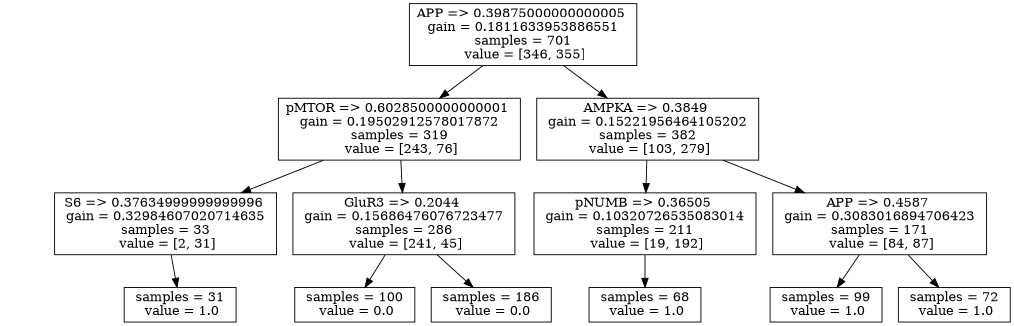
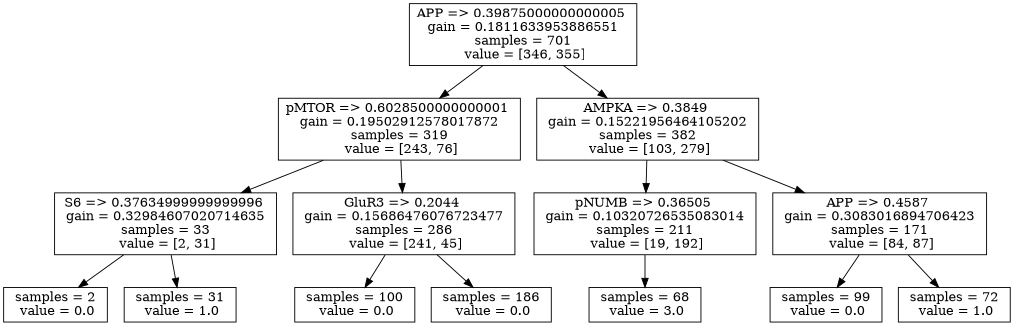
node "samples = 2 value = 0.0": added
node "samples = 68 value = 1.0": label "samples = 68 value = 1.0" -> "samples = 68 value = 3.0"
node "samples = 99 value = 1.0": label "samples = 99 value = 1.0" -> "samples = 99 value = 0.0"
